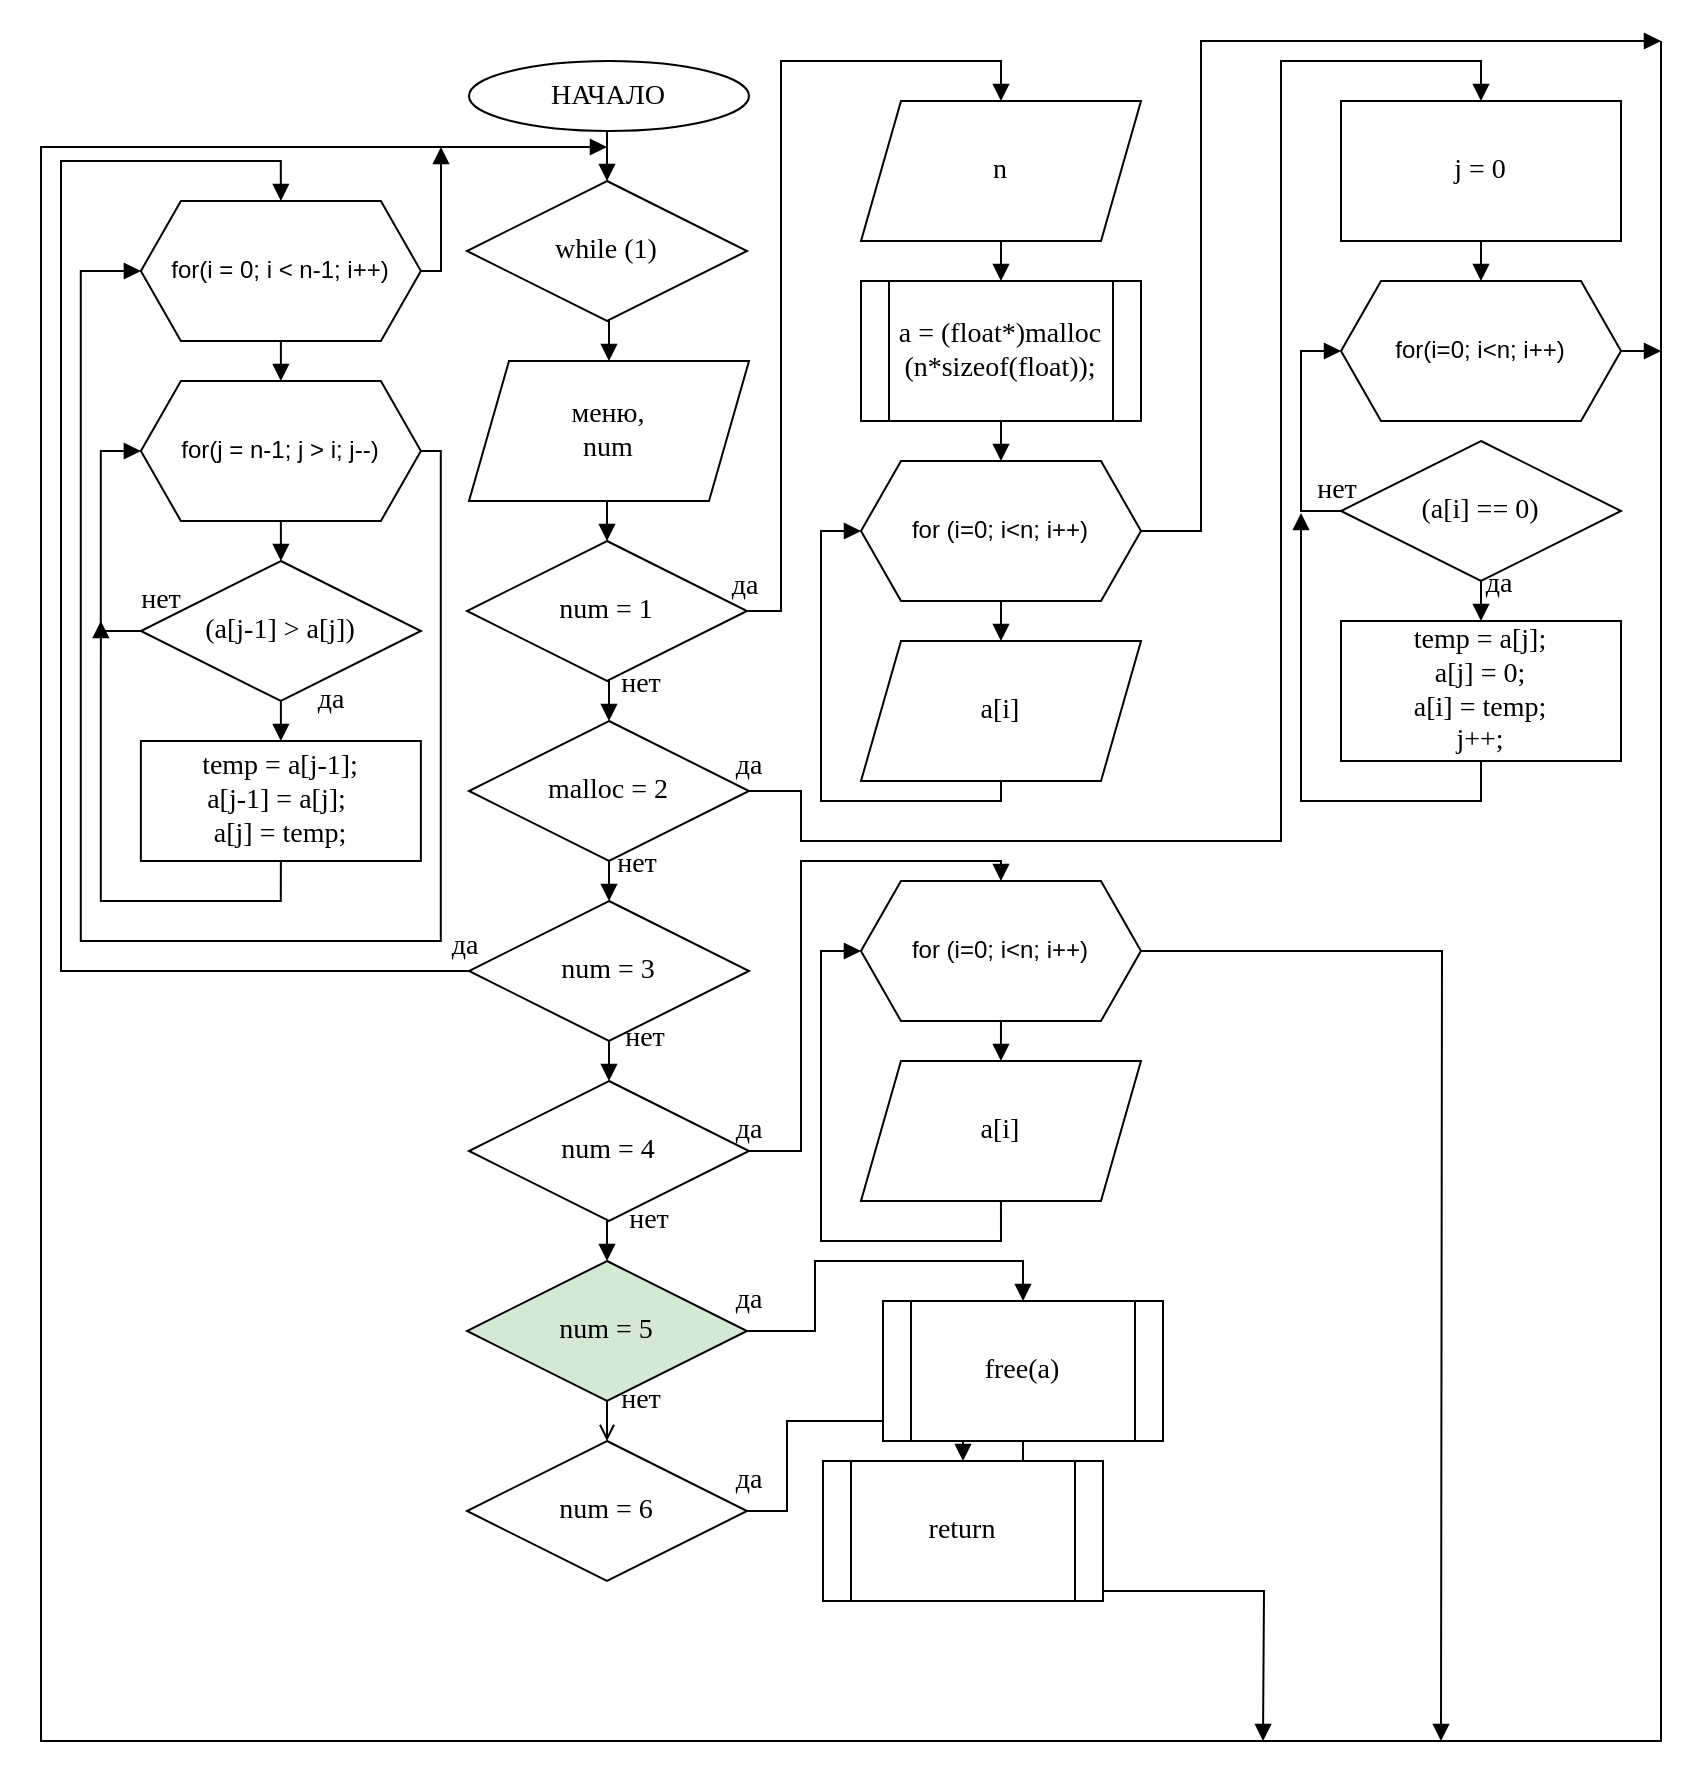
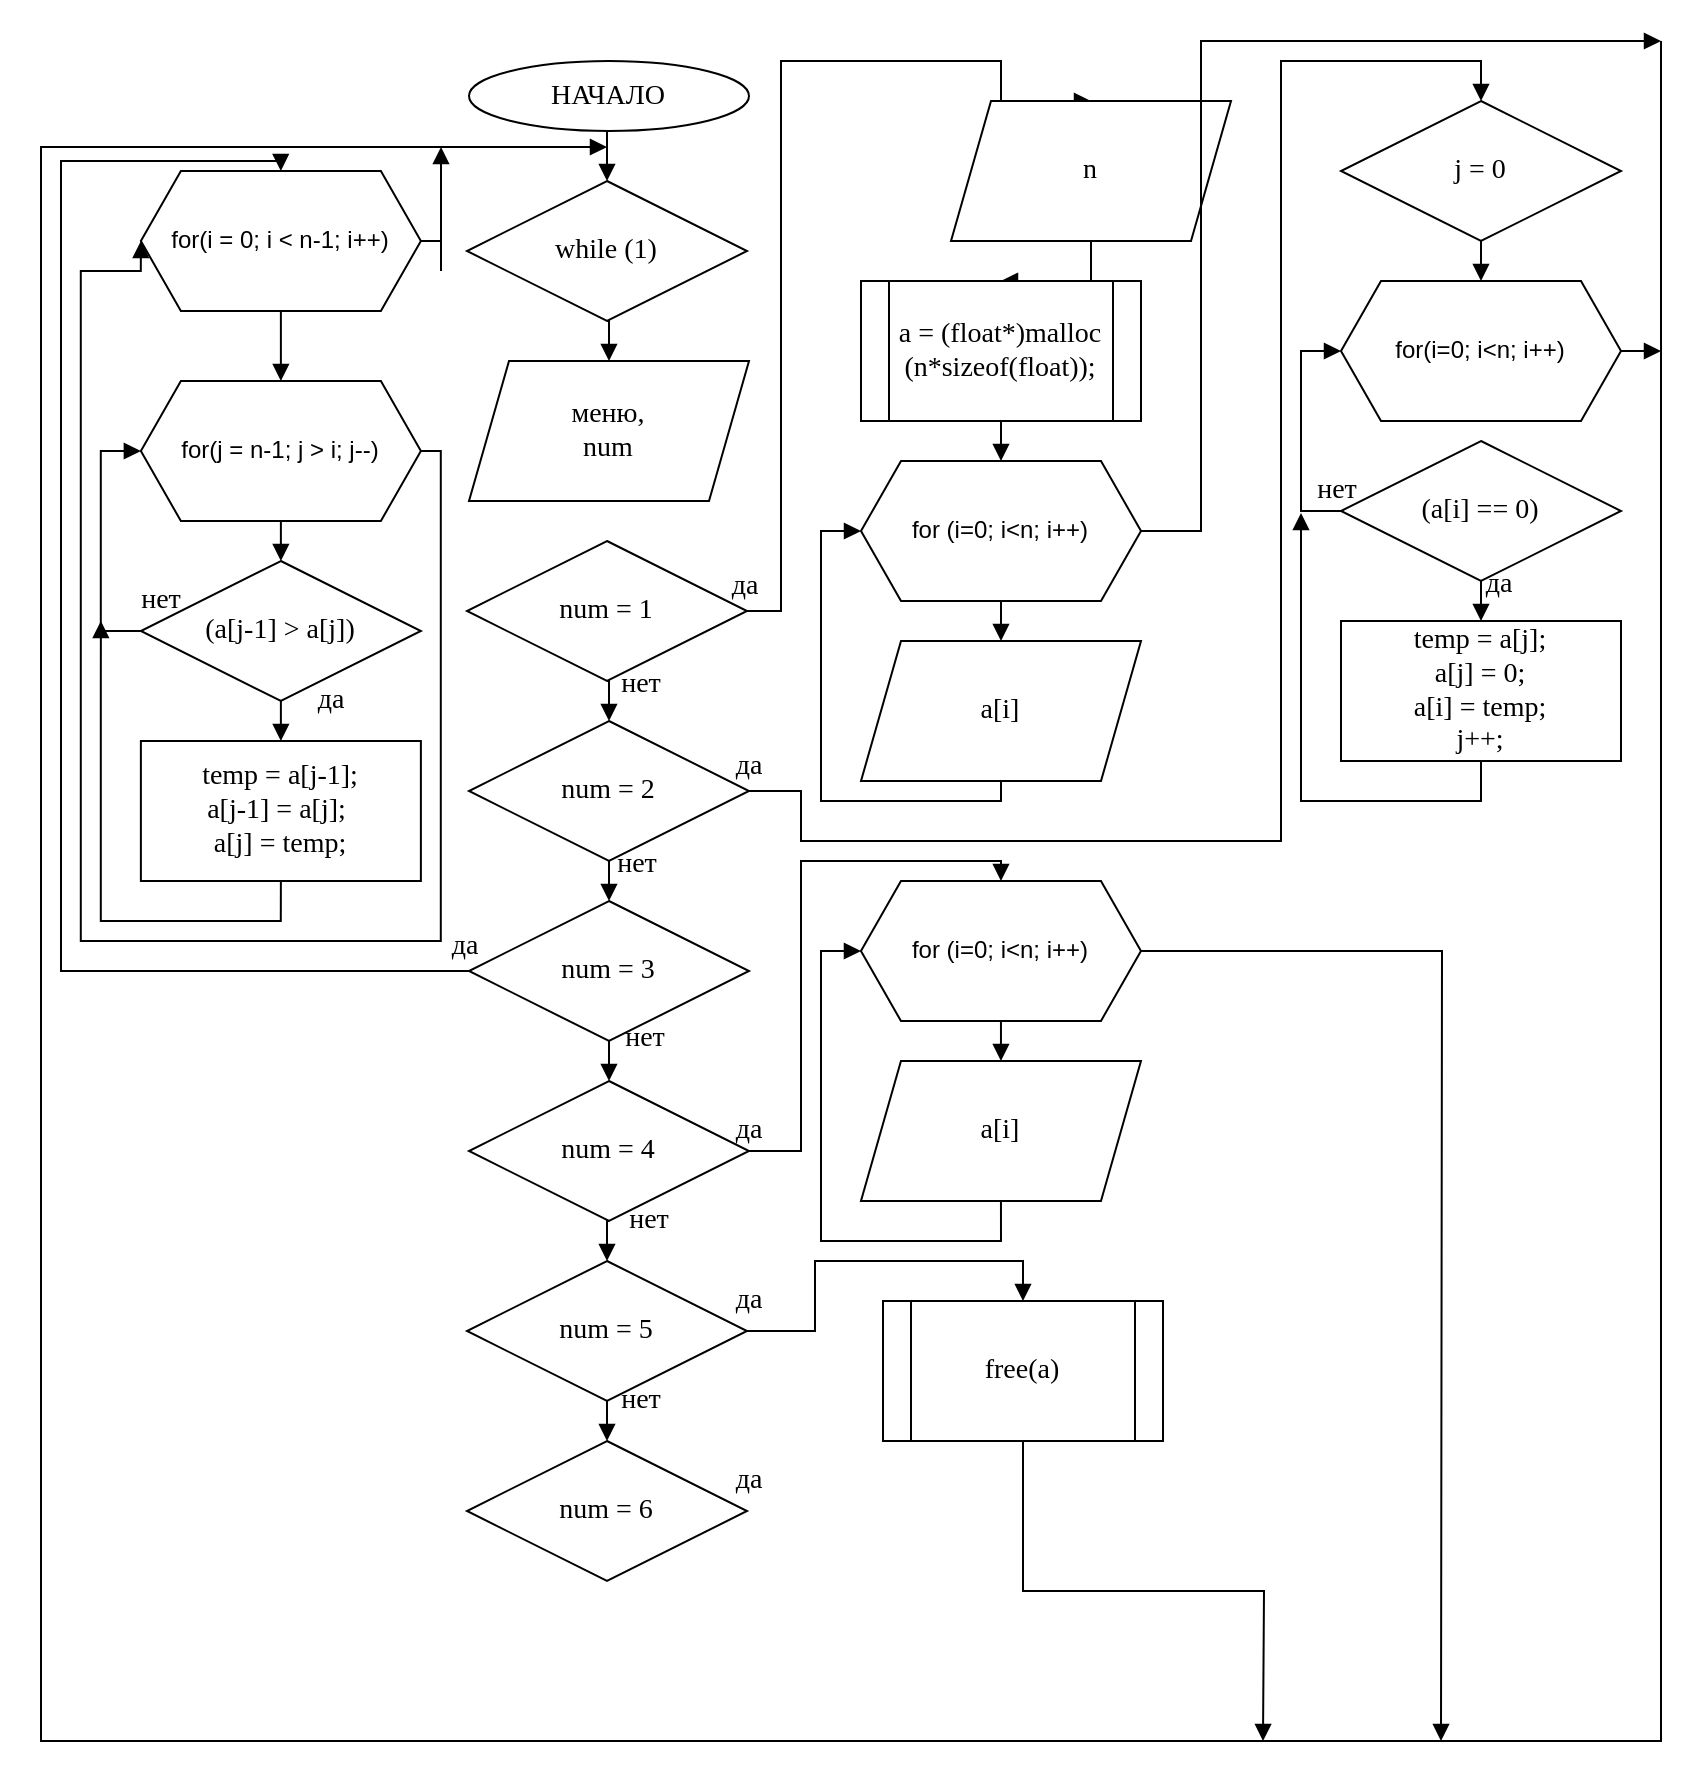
node "n": moved (1001, 171) -> (1091, 171)
node "j = 0": shape rectangle -> diamond
node "for(i = 0; i < n-1; i++)": moved (281, 271) -> (281, 241)
edge "меню, num" -> "num = 1": removed
node "malloc = 2": label "malloc = 2" -> "num = 2"
node "temp = a[j-1]; a[j-1] = a[j]; a[j] = temp;": size 280x120 -> 280x140
node "num = 5": fillcolor #d5e8d4 -> #ffffff
edge "num = 5" -> "num = 6": arrowhead open -> block
edge "num = 6" -> "return": removed
node "return": removed
